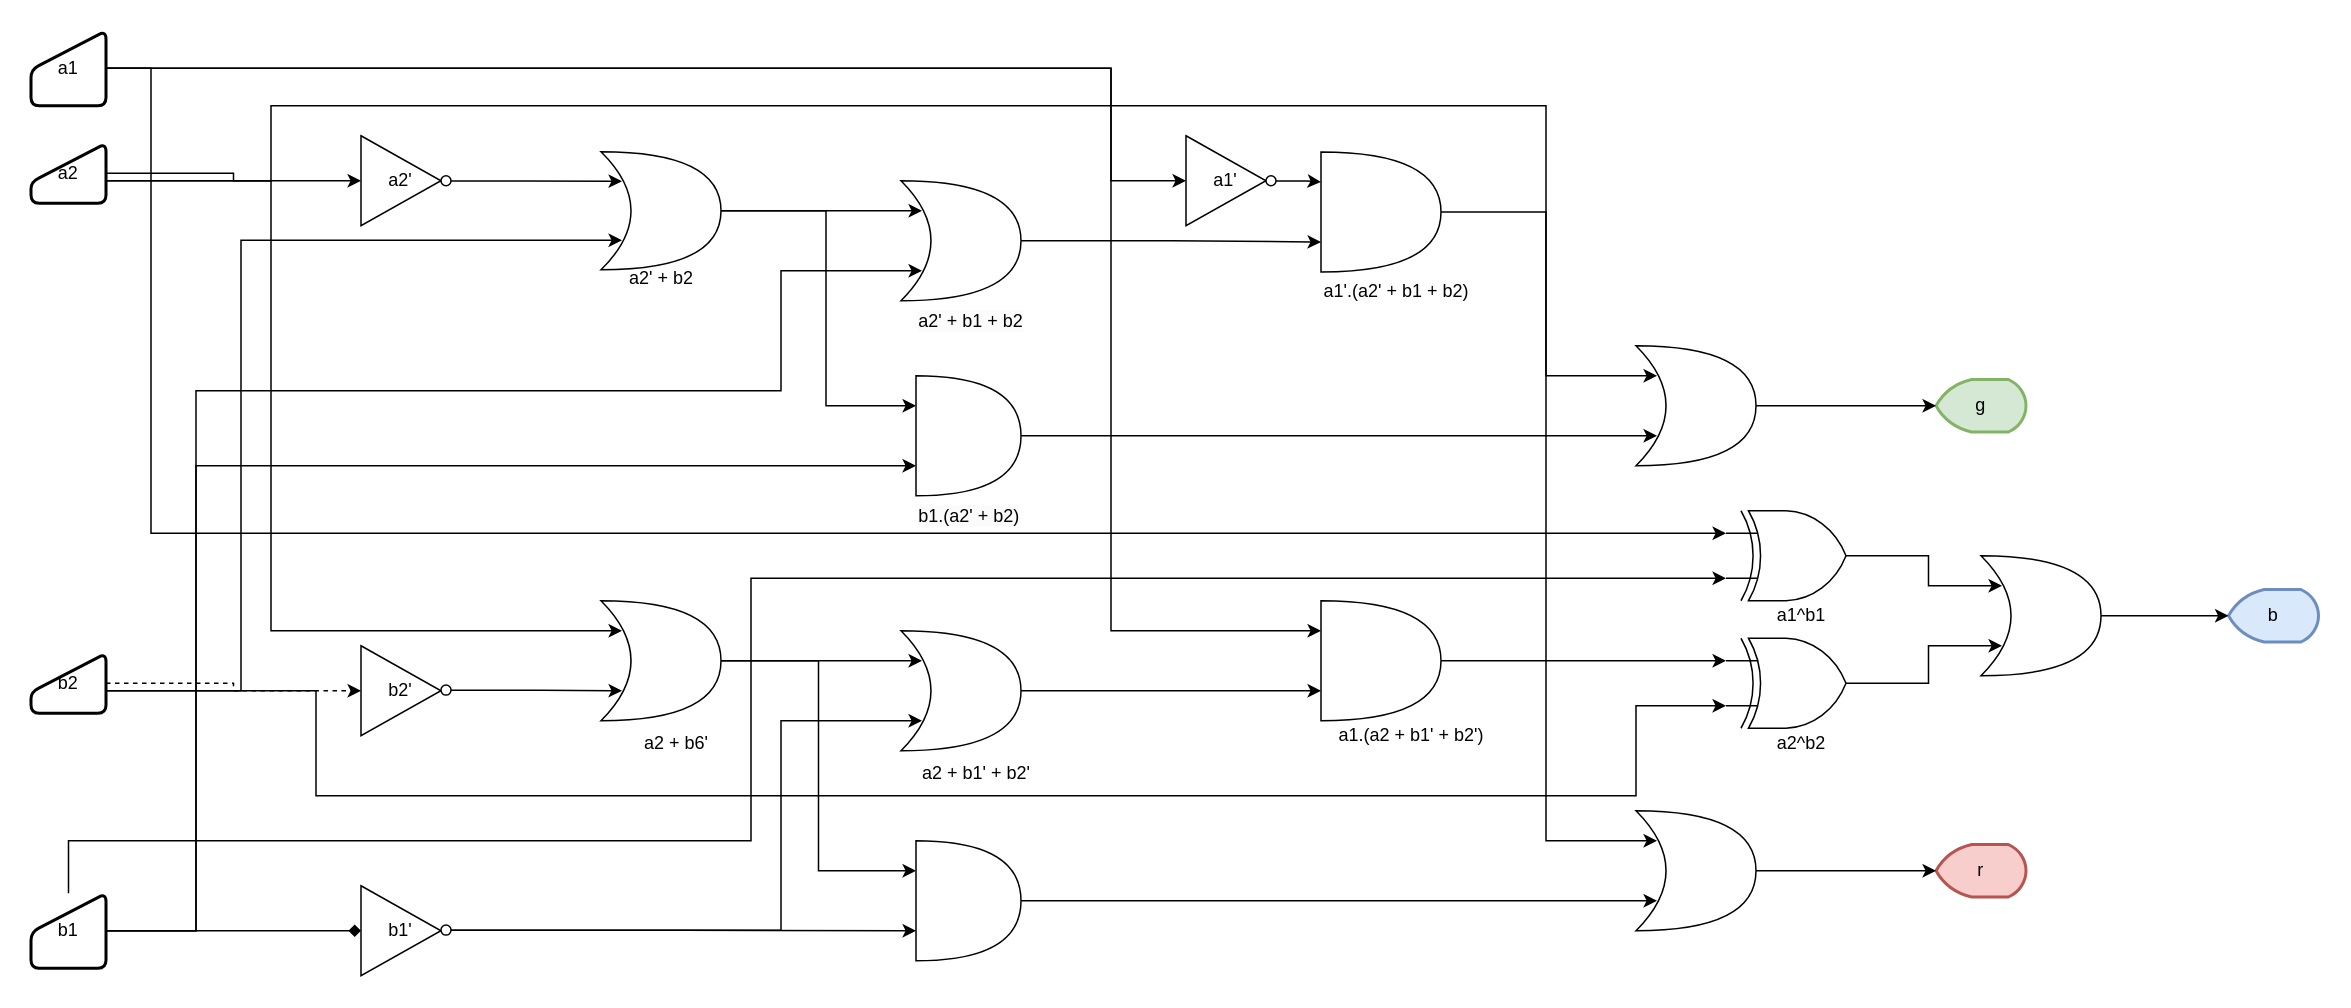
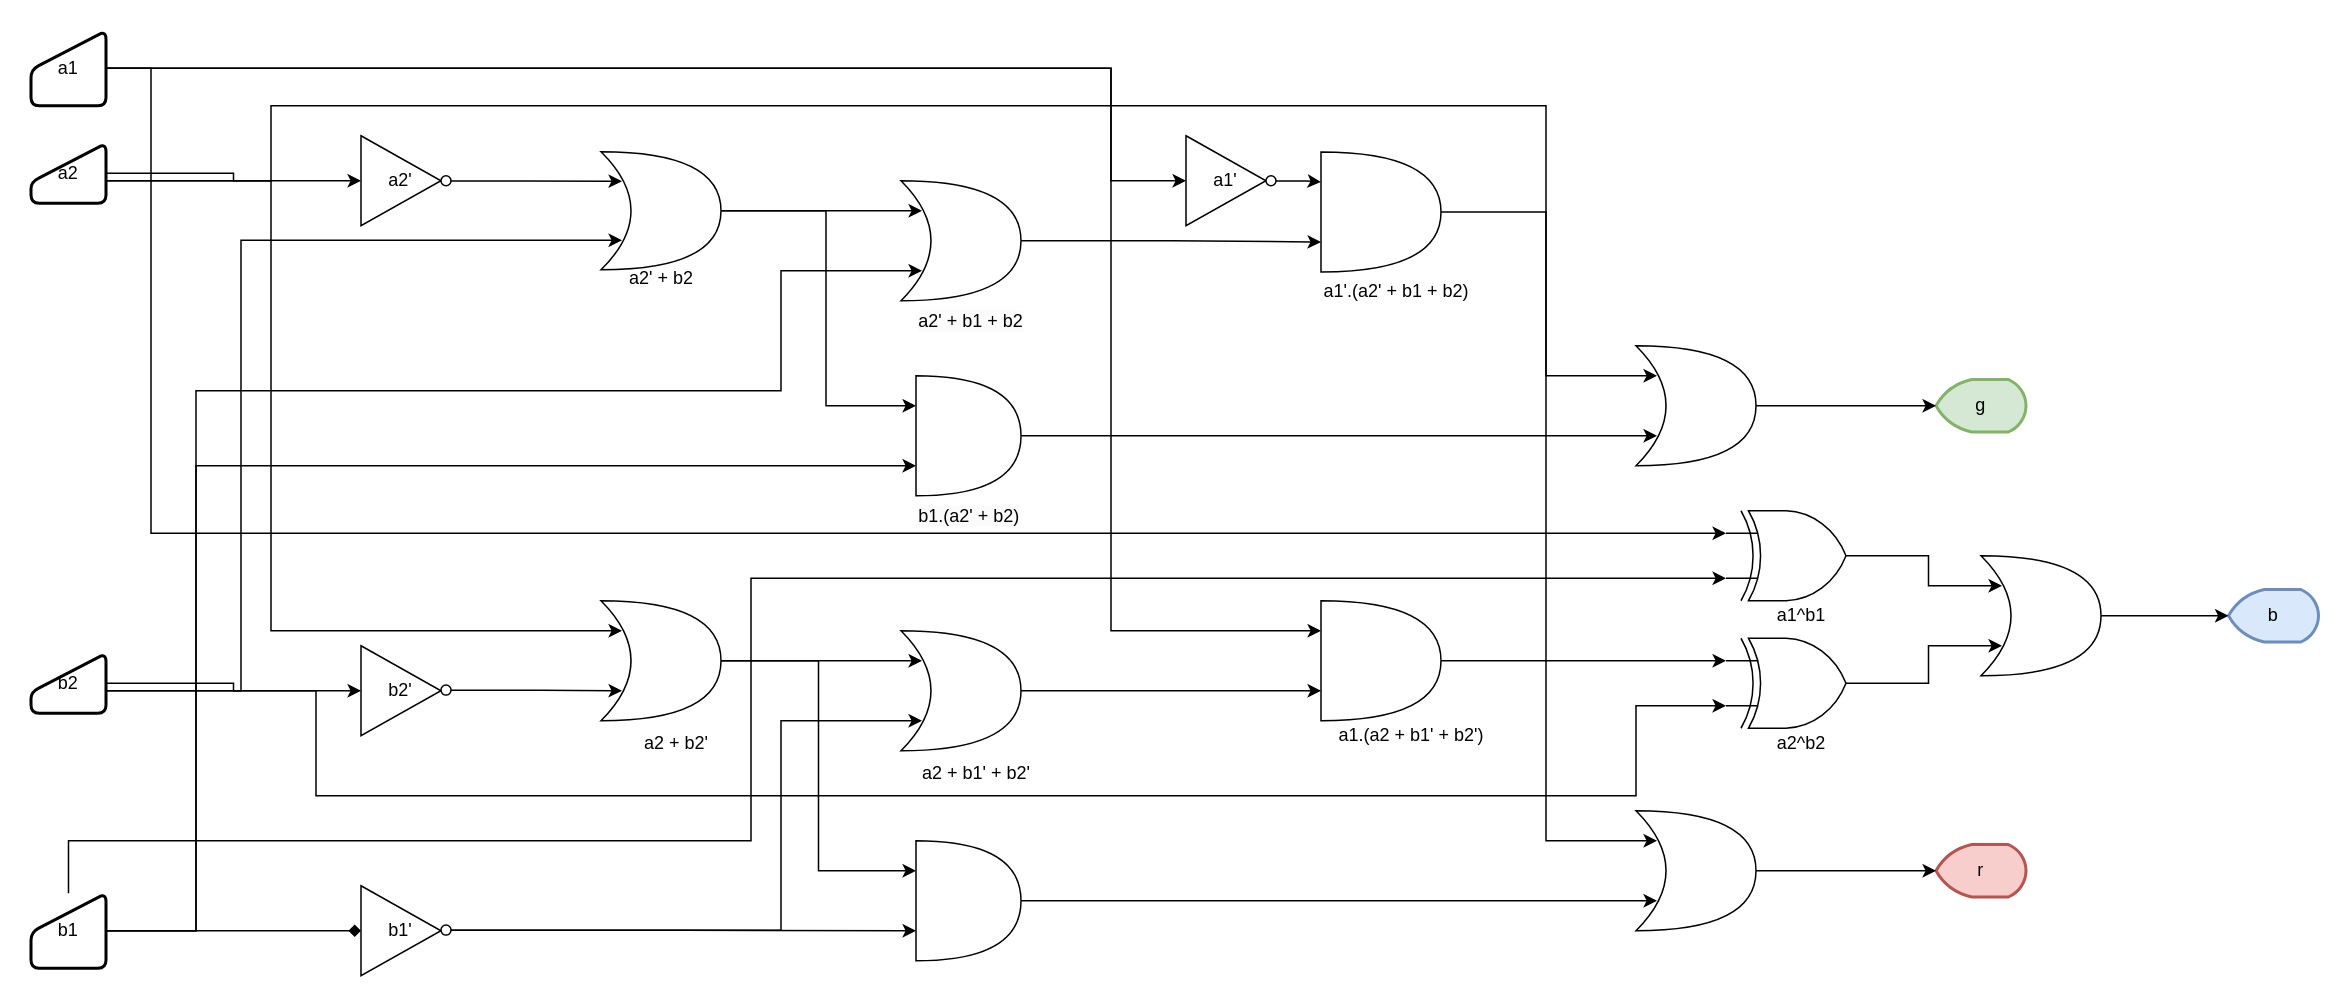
edge "b2" -> "b2'": style dashed -> solid
node "a2 + b6'": label "a2 + b6'" -> "a2 + b2'"
